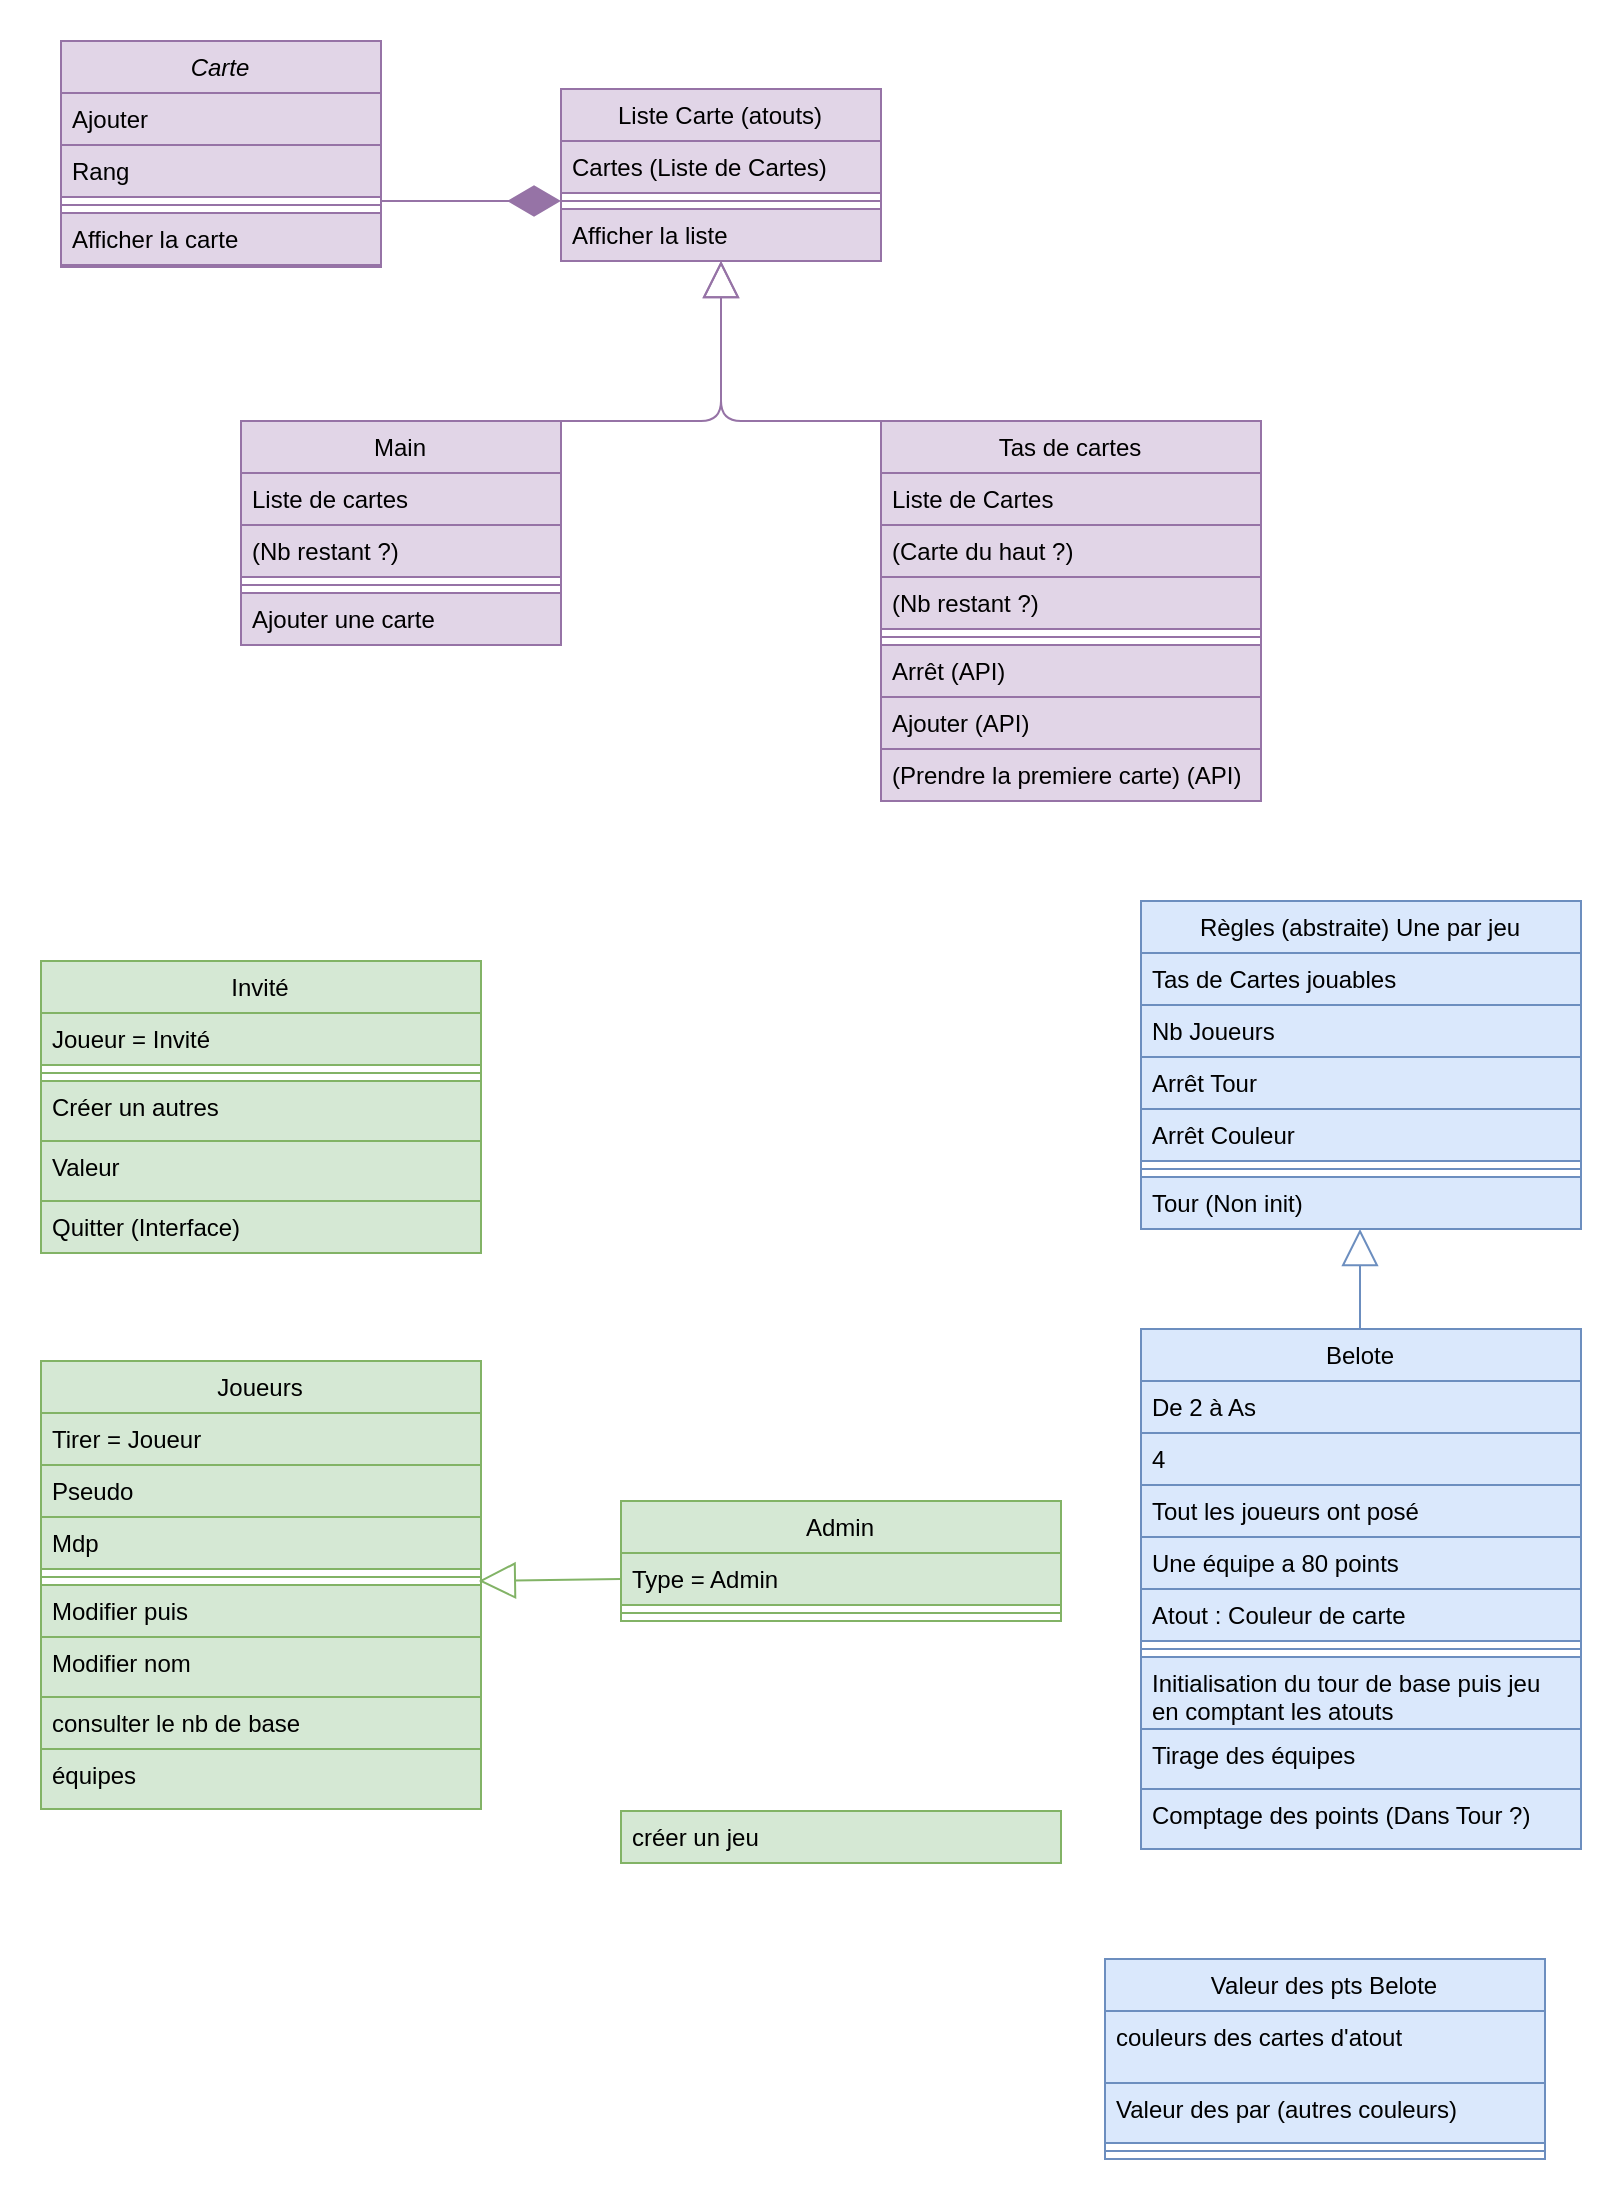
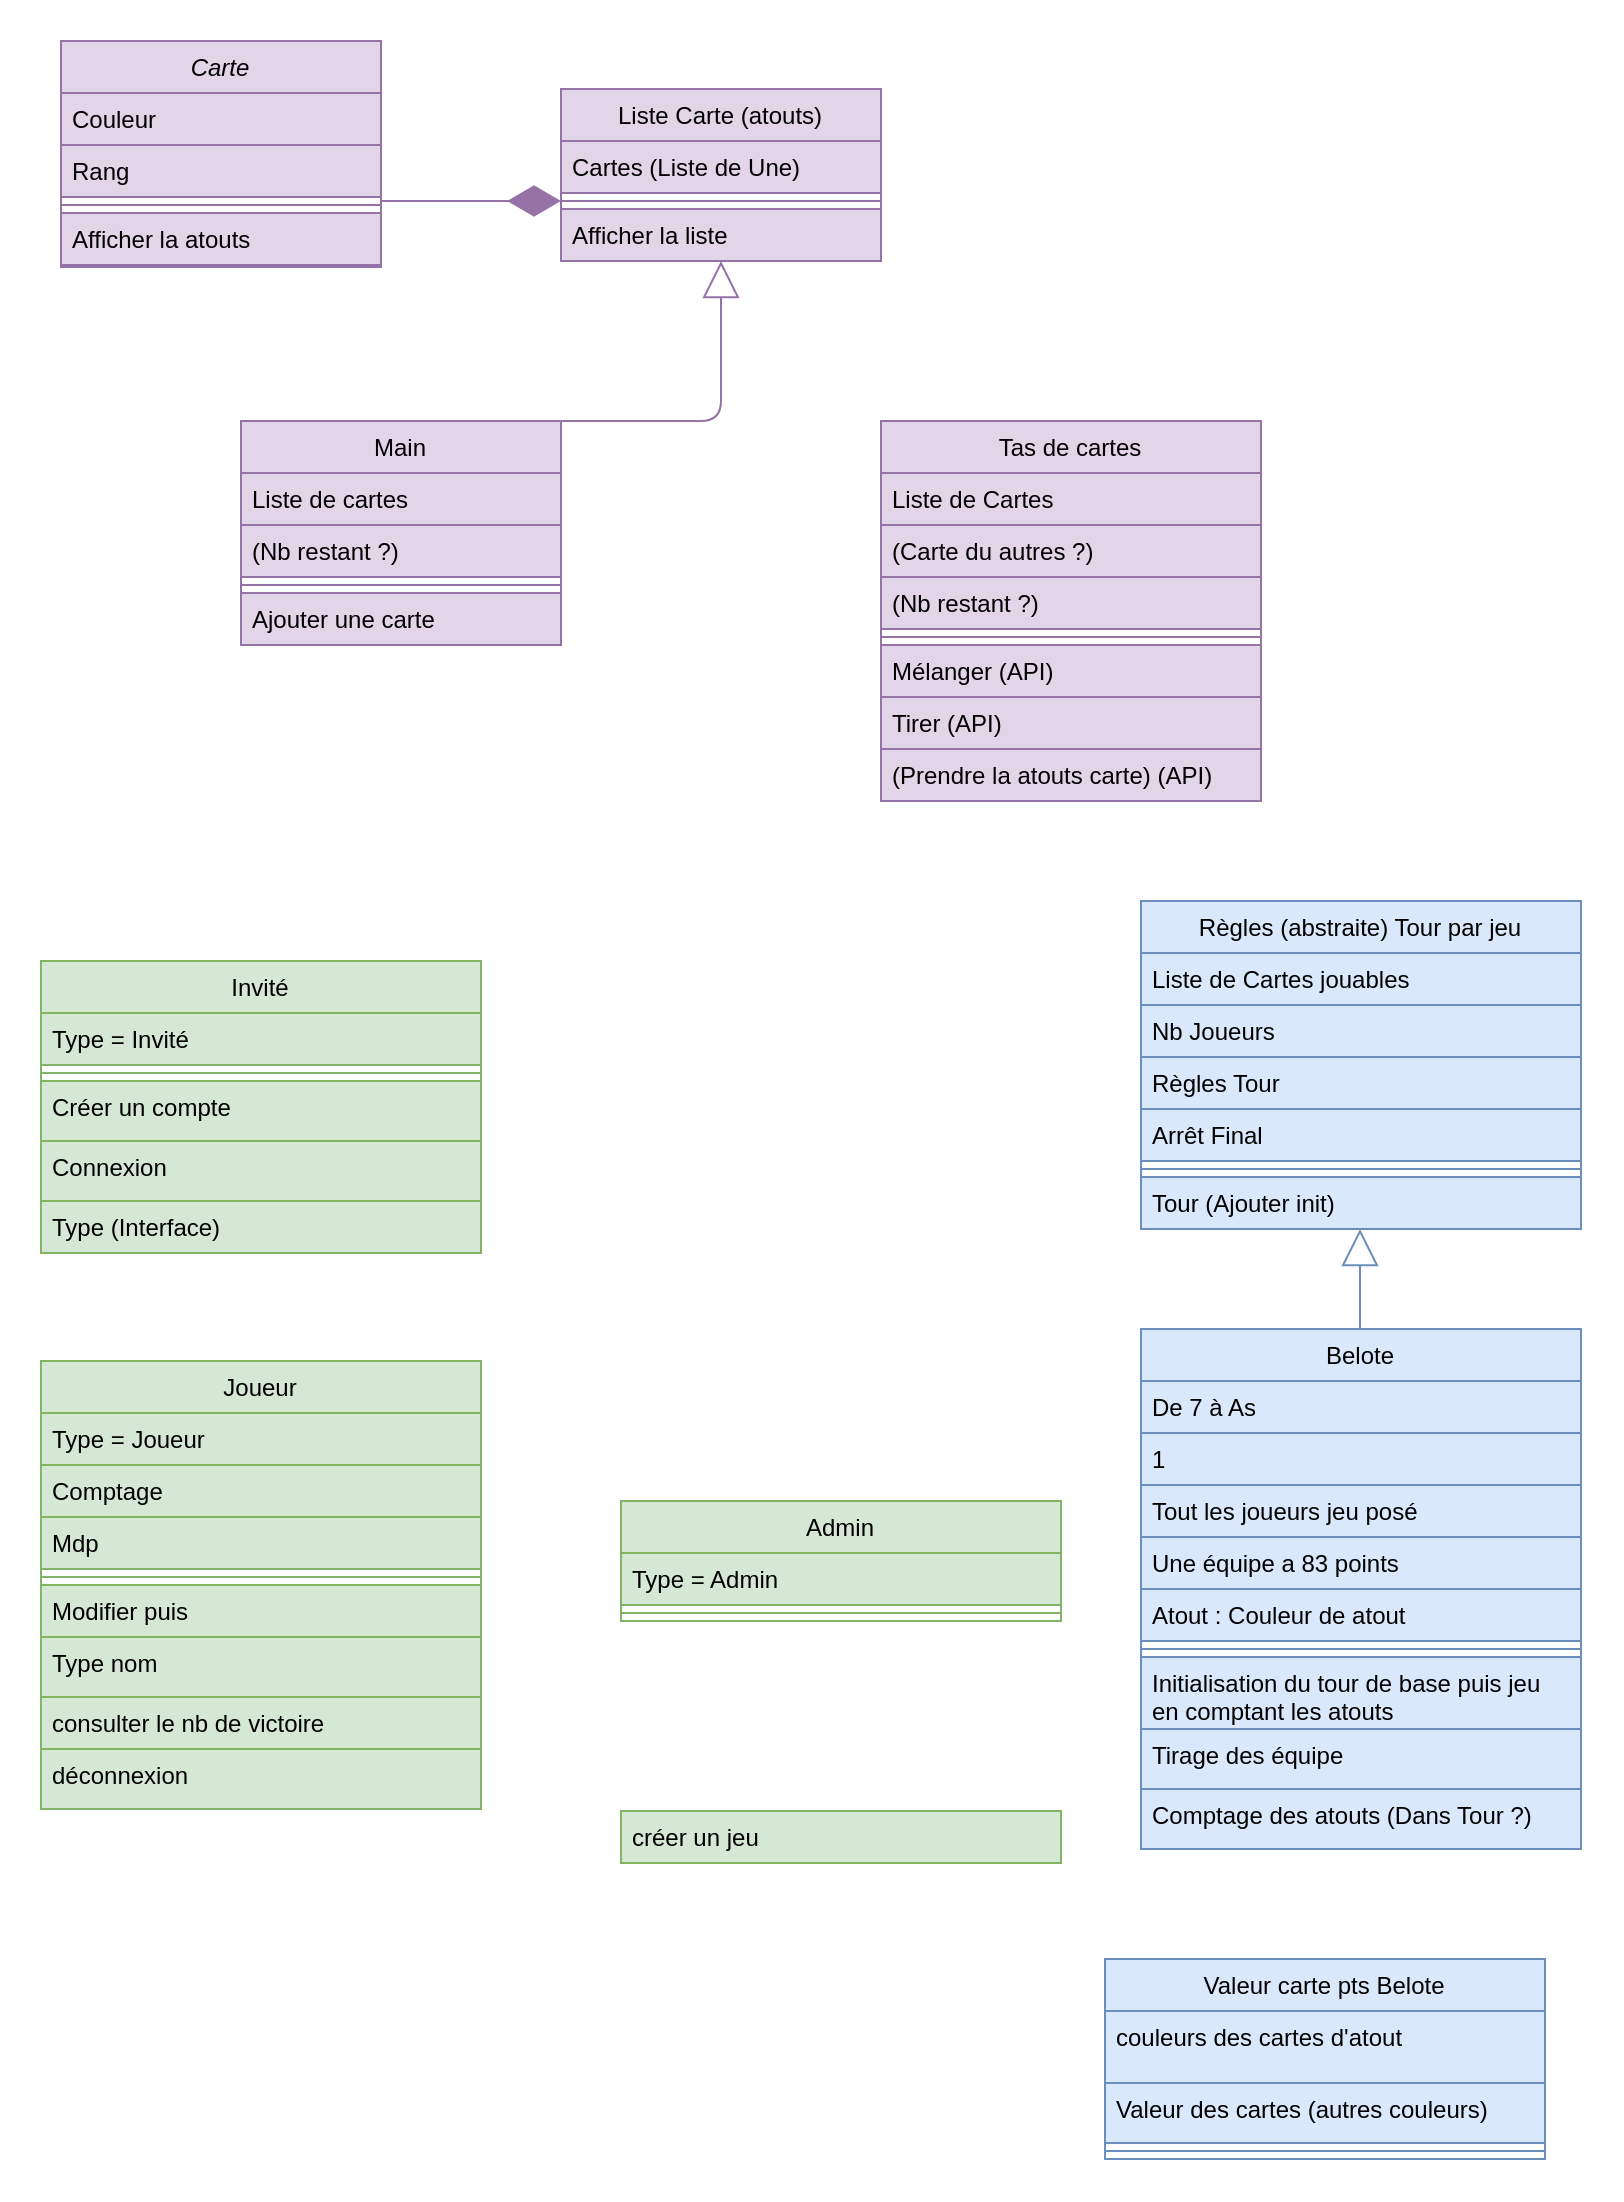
node "Ajouter": label "Ajouter" -> "Couleur"
node "Cartes (Liste de Cartes)": label "Cartes (Liste de Cartes)" -> "Cartes (Liste de Une)"
node "Afficher la carte": label "Afficher la carte" -> "Afficher la atouts"
edge "Tas de cartes" -> "Liste Carte (atouts)": removed
node "(Carte du haut ?)": label "(Carte du haut ?)" -> "(Carte du autres ?)"
node "Arrêt (API)": label "Arrêt (API)" -> "Mélanger (API)"
node "Ajouter (API)": label "Ajouter (API)" -> "Tirer (API)"
node "(Prendre la premiere carte) (API)": label "(Prendre la premiere carte) (API)" -> "(Prendre la atouts carte) (API)"
node "Règles (abstraite) Une par jeu": label "Règles (abstraite) Une par jeu" -> "Règles (abstraite) Tour par jeu"
node "Tas de Cartes jouables": label "Tas de Cartes jouables" -> "Liste de Cartes jouables"
node "Joueur = Invité": label "Joueur = Invité" -> "Type = Invité"
node "Arrêt Tour": label "Arrêt Tour" -> "Règles Tour"
node "Créer un autres": label "Créer un autres" -> "Créer un compte"
node "Arrêt Couleur": label "Arrêt Couleur" -> "Arrêt Final"
node "Valeur": label "Valeur" -> "Connexion"
node "Tour (Non init)": label "Tour (Non init)" -> "Tour (Ajouter init)"
node "Quitter (Interface)": label "Quitter (Interface)" -> "Type (Interface)"
node "Joueurs": label "Joueurs" -> "Joueur"
node "De 2 à As": label "De 2 à As" -> "De 7 à As"
node "Tirer = Joueur": label "Tirer = Joueur" -> "Type = Joueur"
node "4": label "4" -> "1"
node "Pseudo": label "Pseudo" -> "Comptage"
node "Tout les joueurs ont posé": label "Tout les joueurs ont posé" -> "Tout les joueurs jeu posé"
node "Une équipe a 80 points": label "Une équipe a 80 points" -> "Une équipe a 83 points"
edge "Type = Admin" -> "Mdp": removed
node "Atout : Couleur de carte": label "Atout : Couleur de carte" -> "Atout : Couleur de atout"
node "Modifier nom": label "Modifier nom" -> "Type nom"
node "consulter le nb de base": label "consulter le nb de base" -> "consulter le nb de victoire"
node "Tirage des équipes": label "Tirage des équipes" -> "Tirage des équipe"
node "équipes": label "équipes" -> "déconnexion"
node "Comptage des points (Dans Tour ?)": label "Comptage des points (Dans Tour ?)" -> "Comptage des atouts (Dans Tour ?)"
node "Valeur des pts Belote": label "Valeur des pts Belote" -> "Valeur carte pts Belote"
node "Valeur des par (autres couleurs)": label "Valeur des par (autres couleurs)" -> "Valeur des cartes (autres couleurs)"
